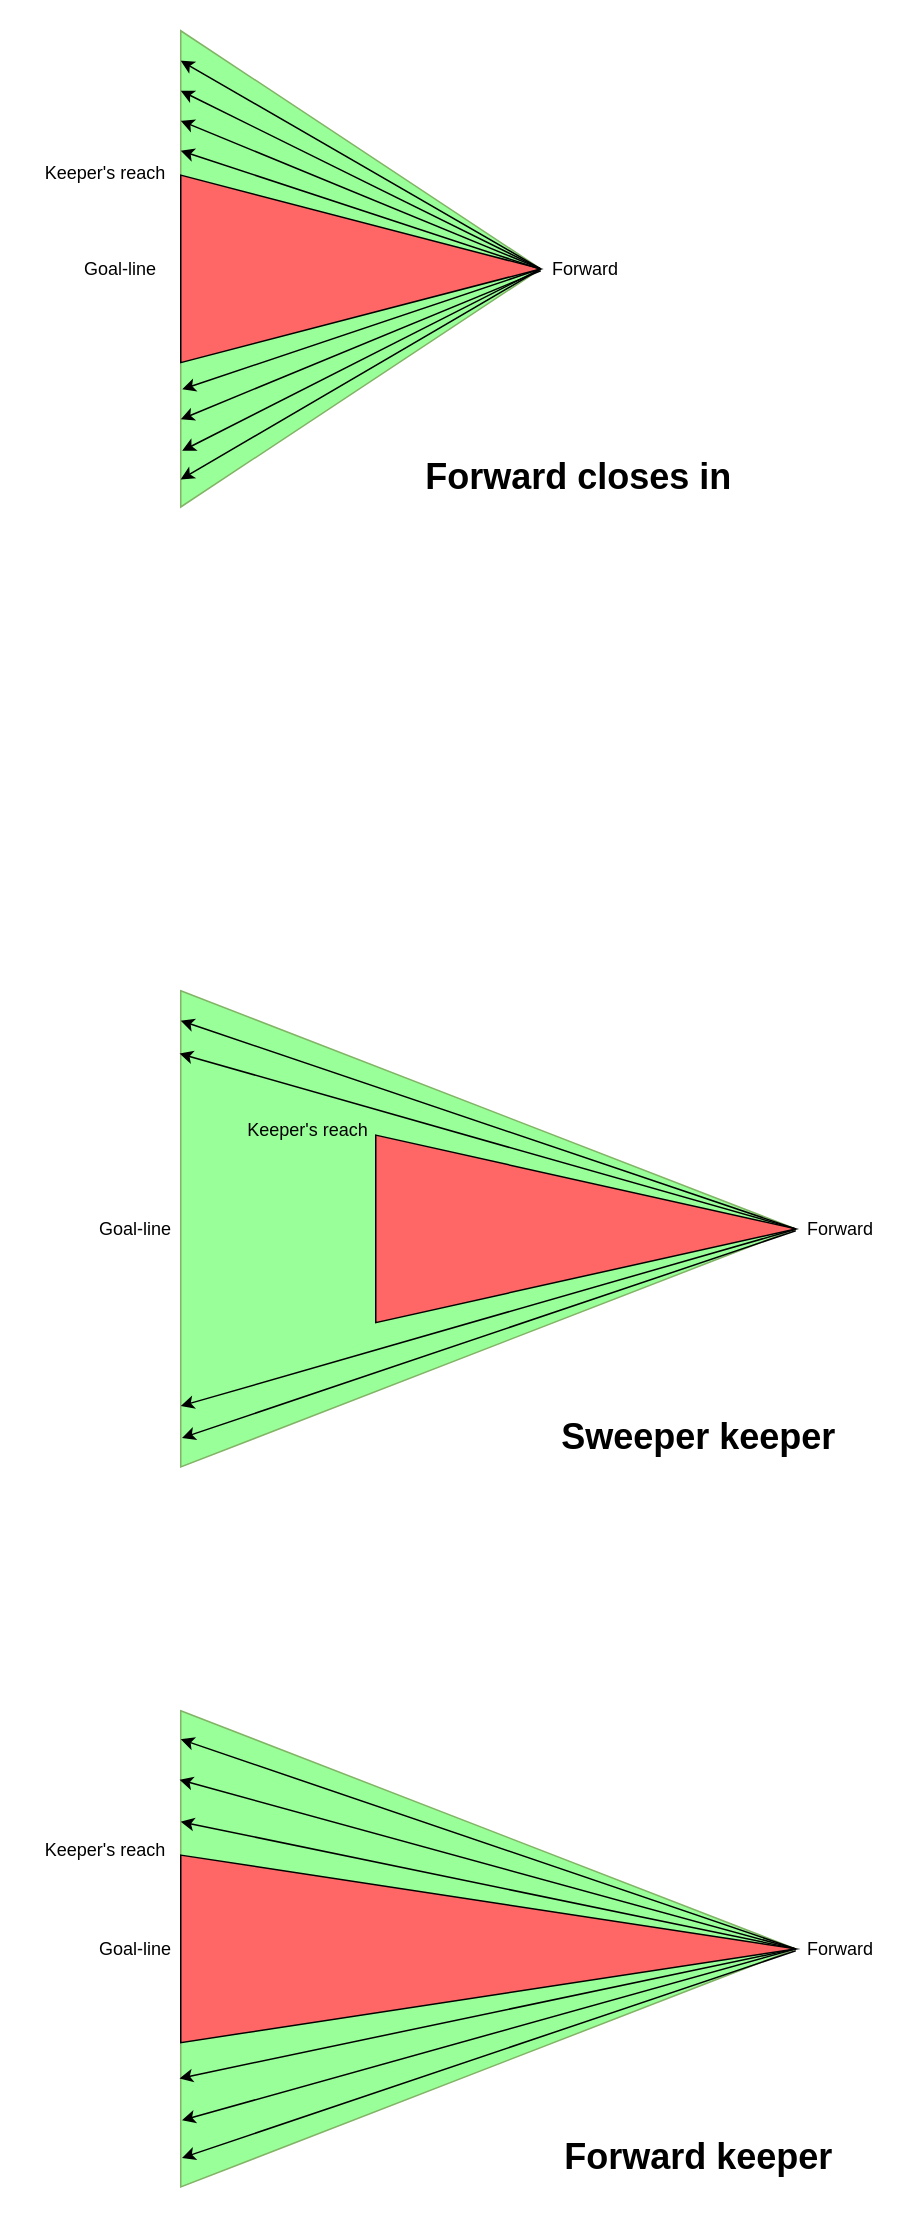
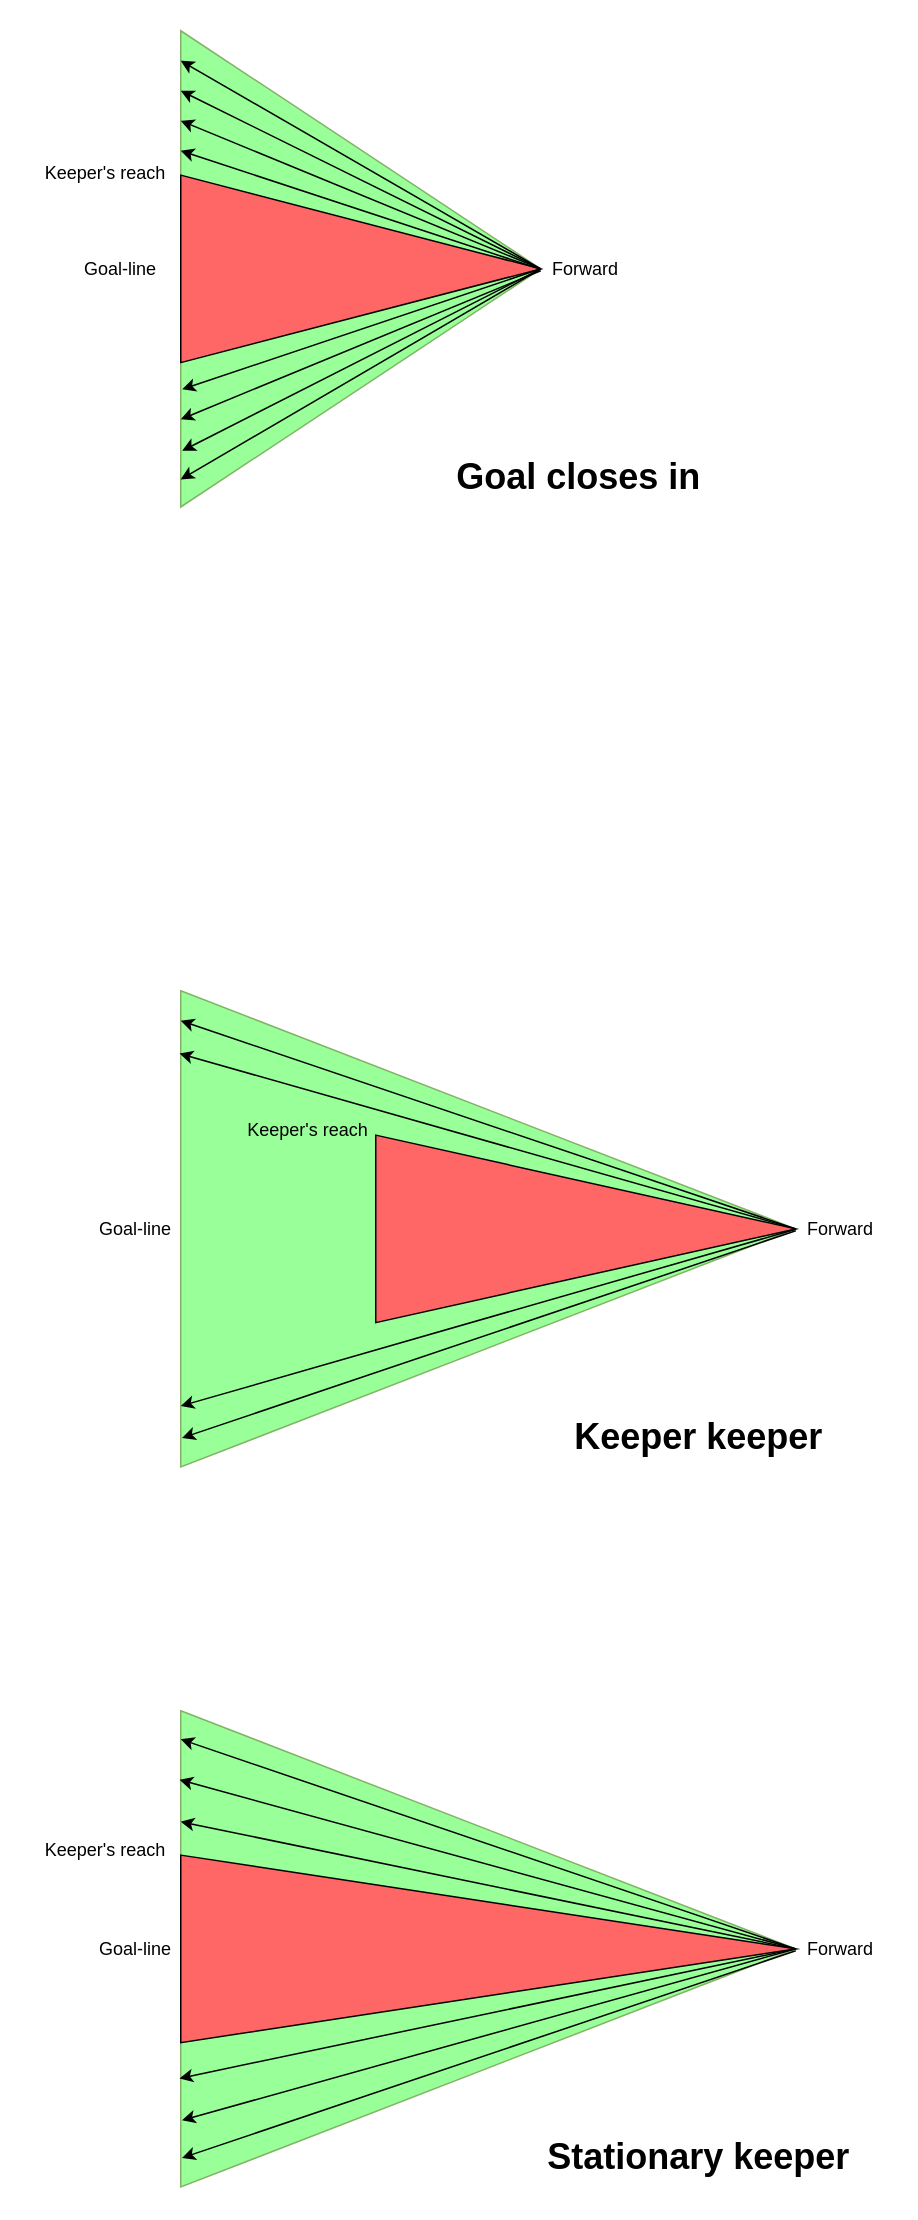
node "Forward closes in": label "Forward closes in" -> "Goal closes in"
node "Sweeper keeper": label "Sweeper keeper" -> "Keeper keeper"
node "Forward keeper": label "Forward keeper" -> "Stationary keeper"
